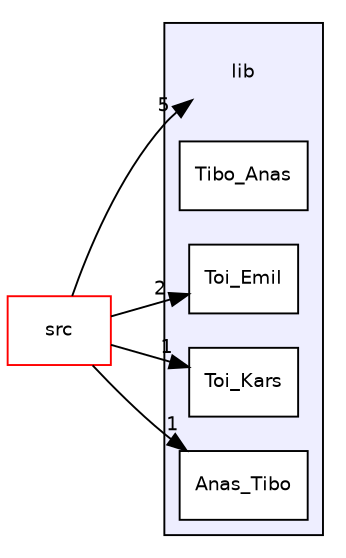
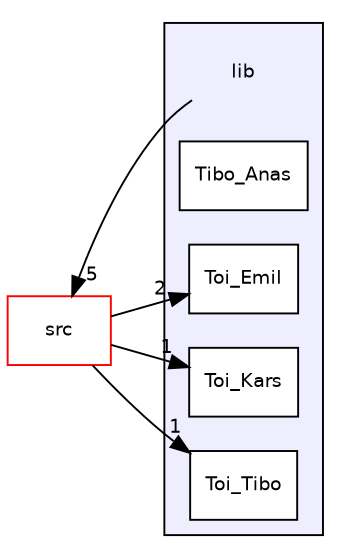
edge "src" -> "lib": reversed
node "Anas_Tibo": label "Anas_Tibo" -> "Toi_Tibo"
